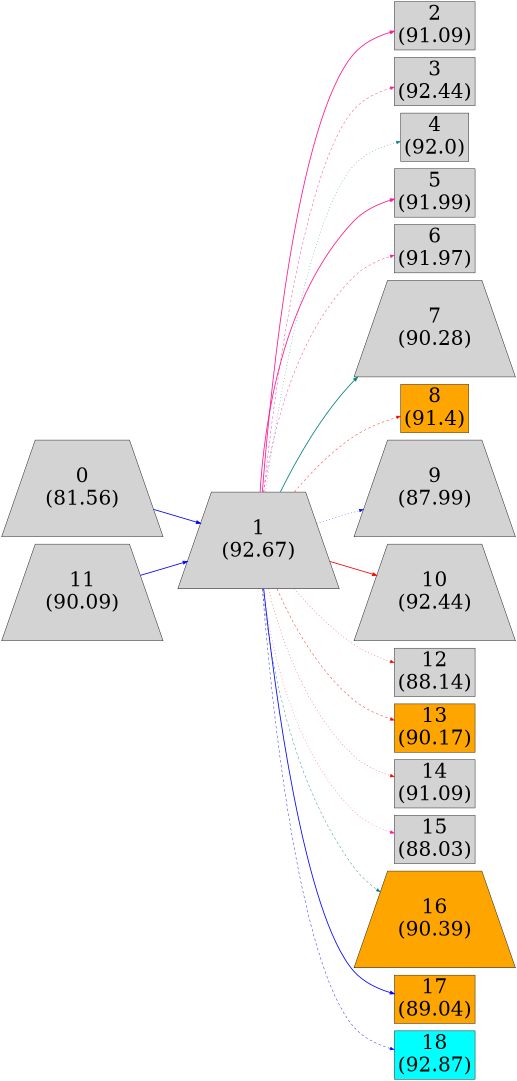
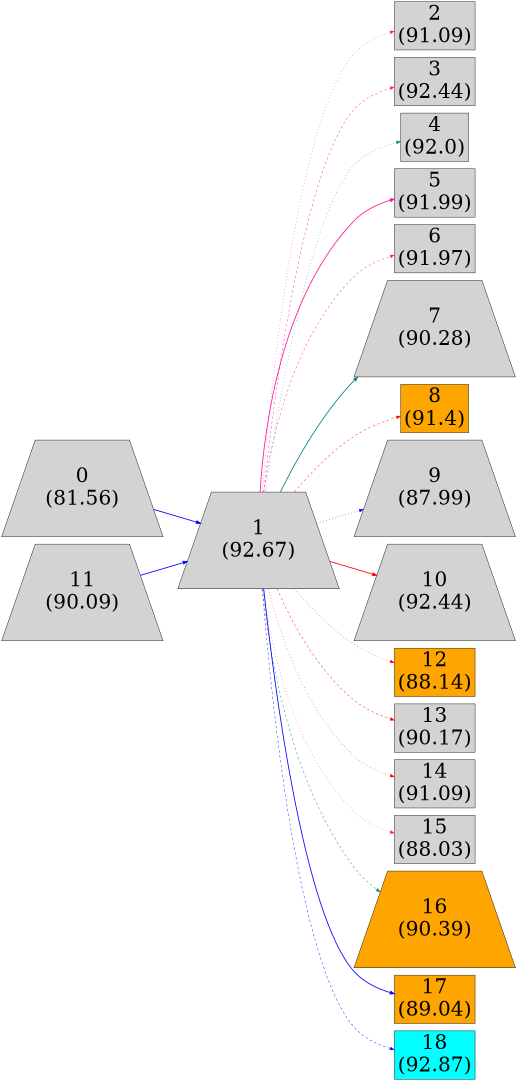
edge "1 (92.67)" -> "2 (91.09)": style bold -> dotted
node "12 (88.14)": fillcolor lightgrey -> orange
node "13 (90.17)": fillcolor orange -> lightgrey
